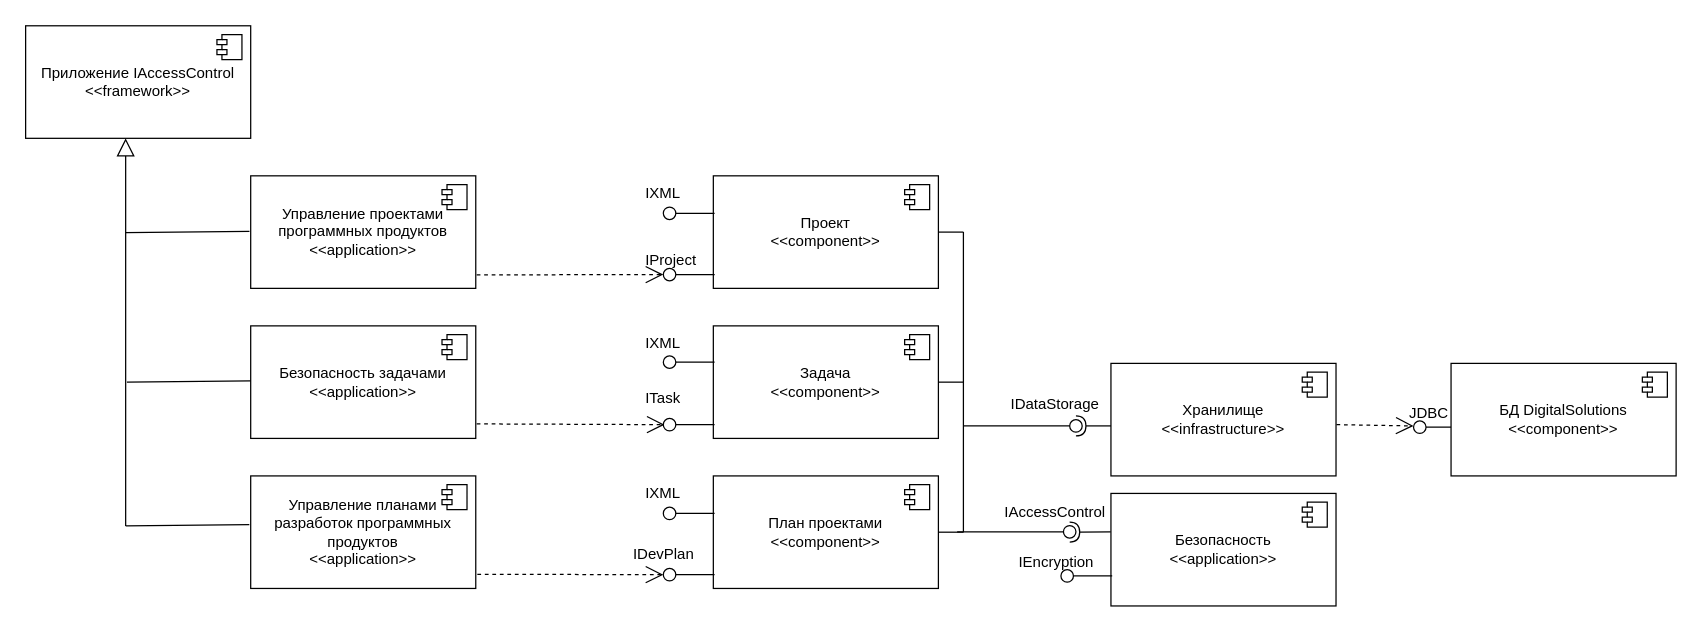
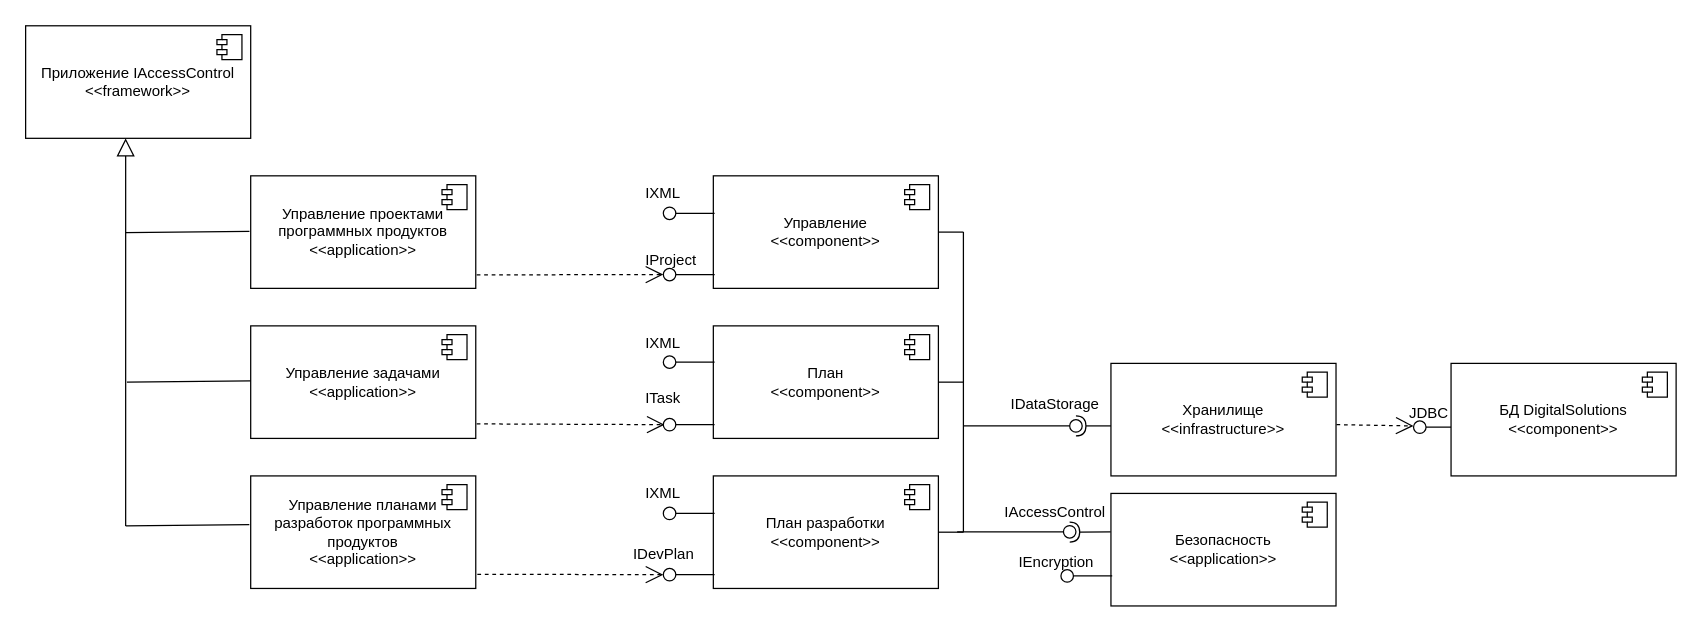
node "Проект <<component>>": label "Проект <<component>>" -> "Управление <<component>>"
node "Безопасность задачами <<application>>": label "Безопасность задачами <<application>>" -> "Управление задачами <<application>>"
node "Задача <<component>>": label "Задача <<component>>" -> "План <<component>>"
node "План проектами <<component>>": label "План проектами <<component>>" -> "План разработки <<component>>"
